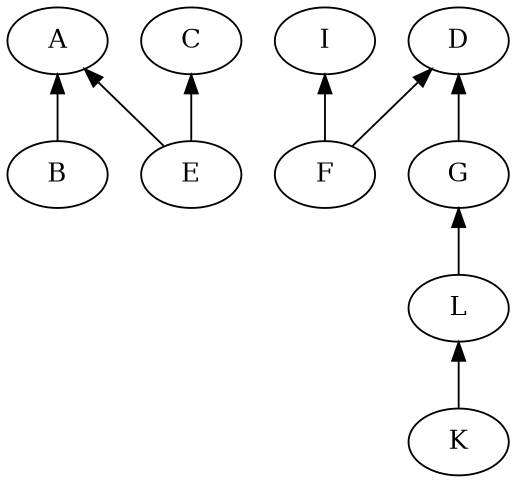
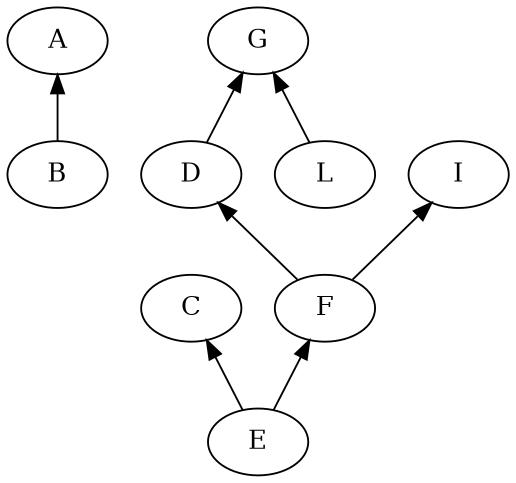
edge "E" -> "A": now "E" -> "F"
edge "G" -> "D": reversed
node "K": removed
